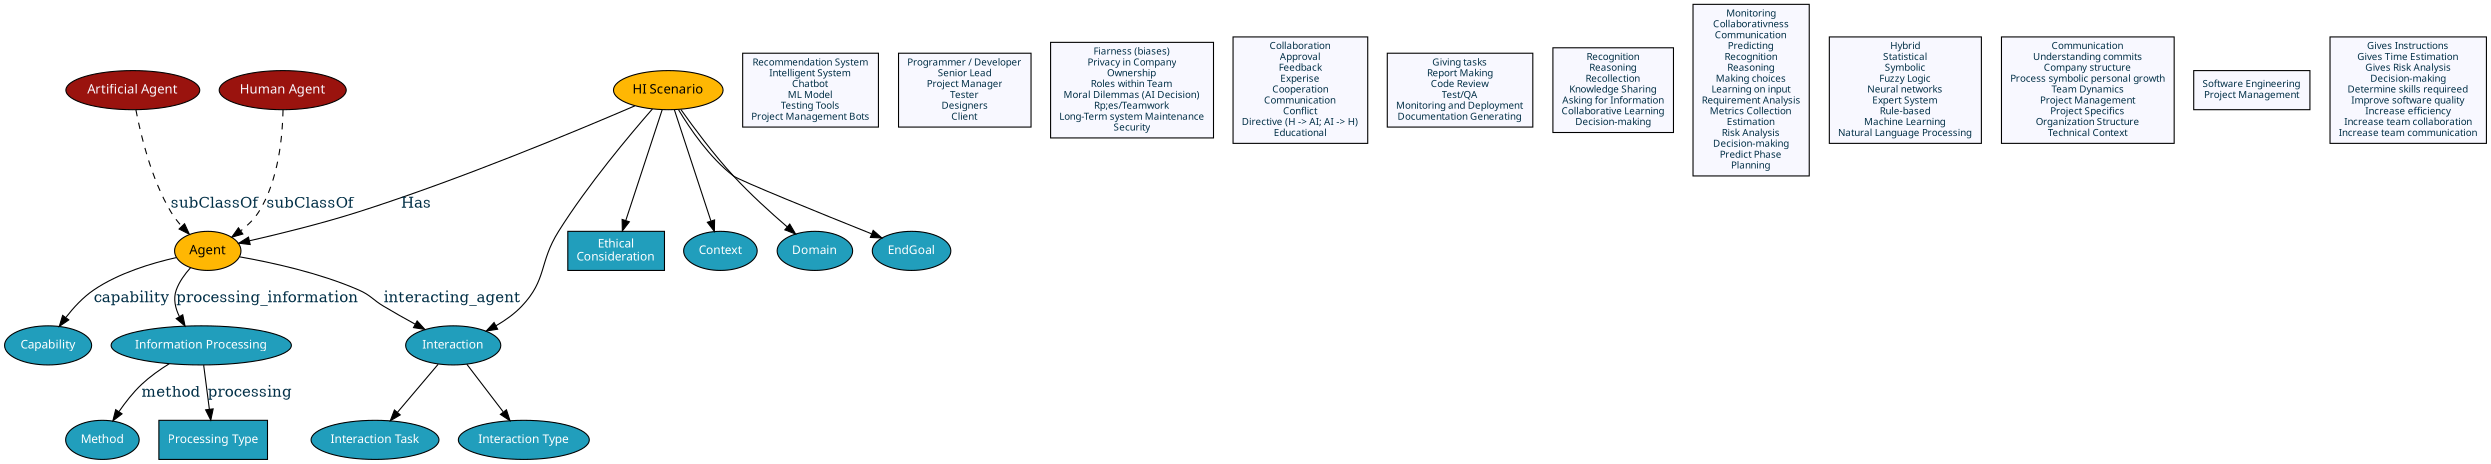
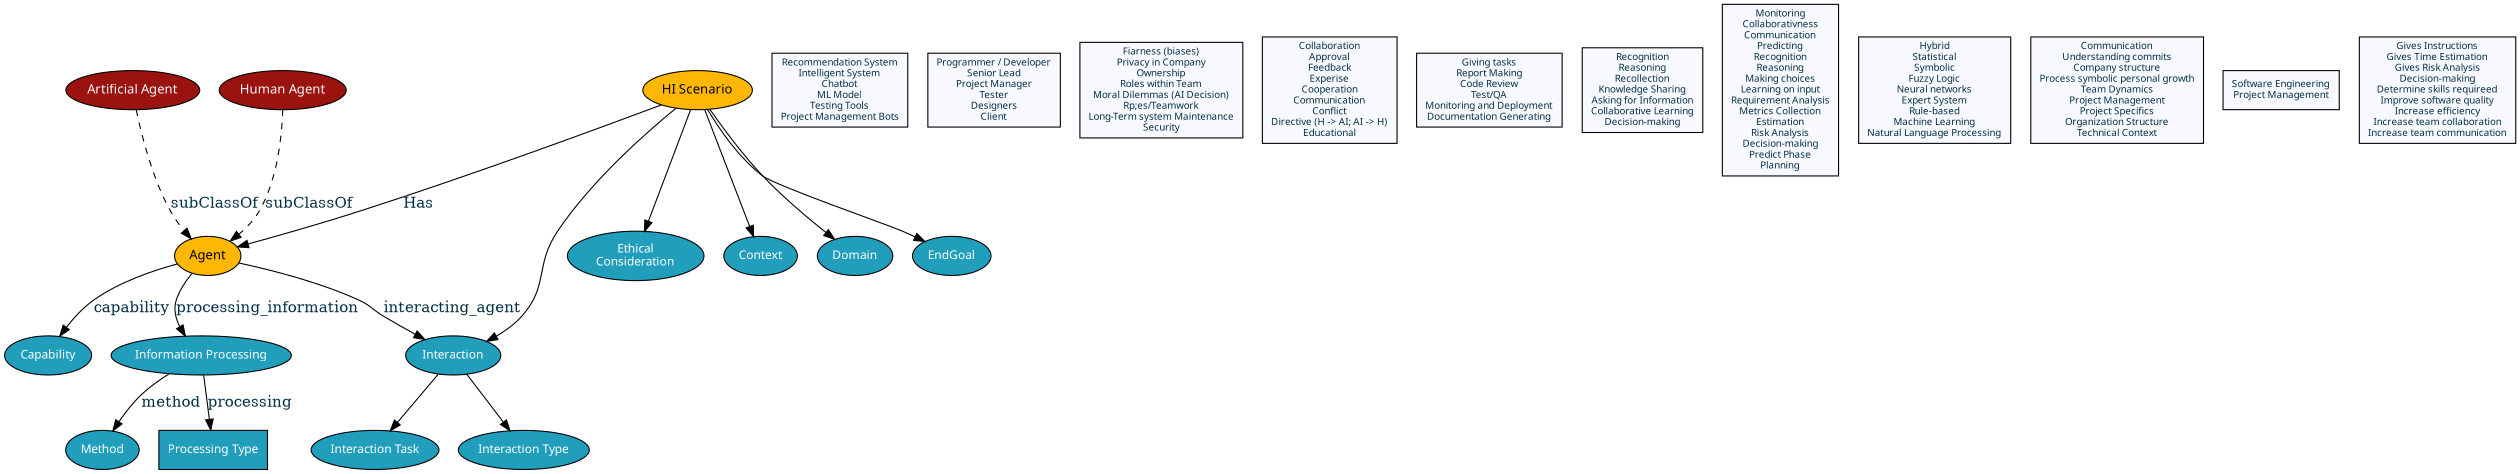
node "Ethical Consideration": shape box -> ellipse
